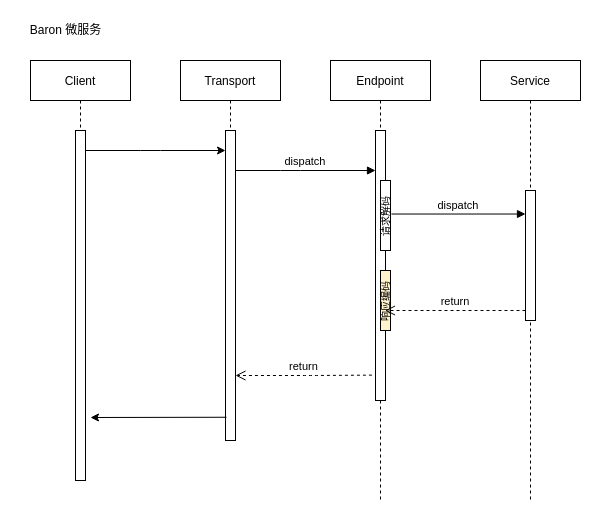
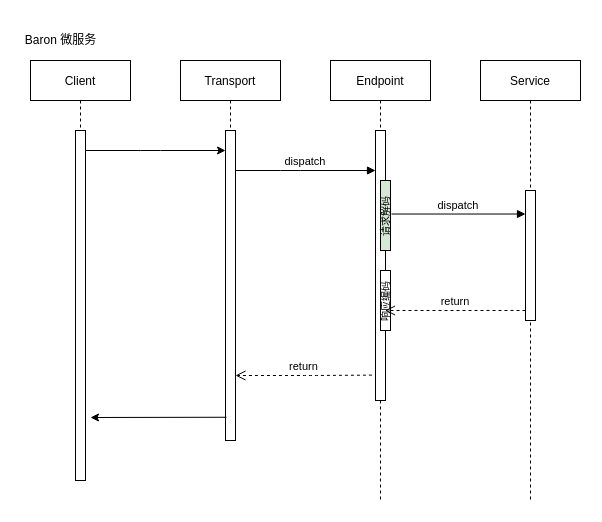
node "Baron 微服务": moved (66, 31) -> (61, 41)
node "请求解码": fillcolor #ffffff -> #d5e8d4
node "响应编码": fillcolor #fff2cc -> #ffffff
